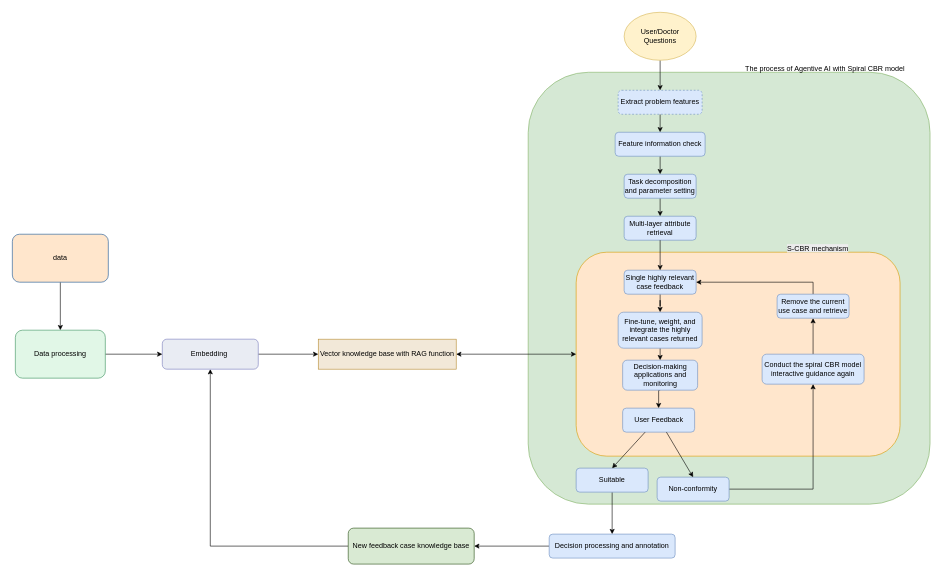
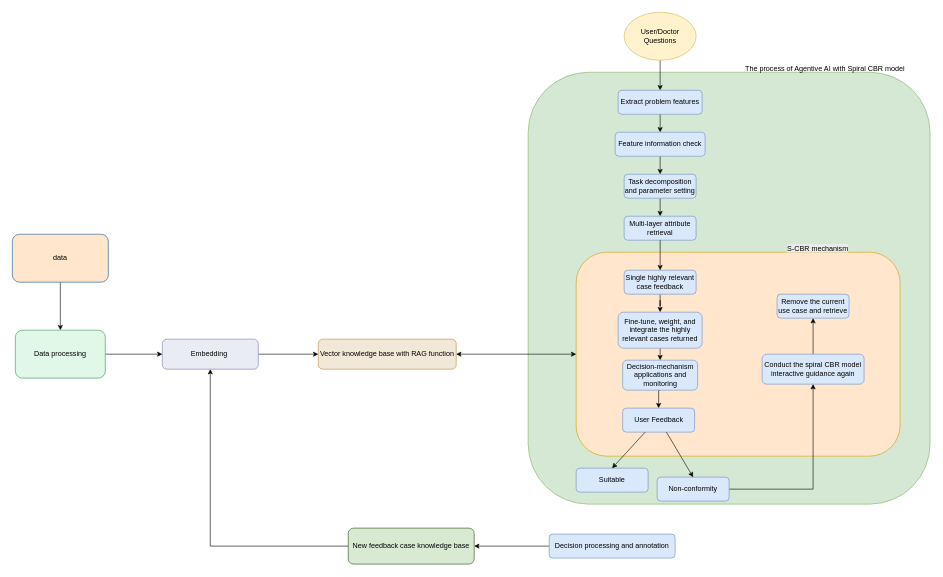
node "Extract problem features": style dashed -> solid
edge "Remove the current use case and retrieve" -> "Single highly relevant case feedback": removed
node "Vector knowledge base with RAG function": shape rectangle -> rounded rectangle
node "Decision-making applications and monitoring": label "Decision-making applications and monitoring" -> "Decision-mechanism applications and monitoring"
edge "Suitable" -> "Decision processing and annotation": removed
